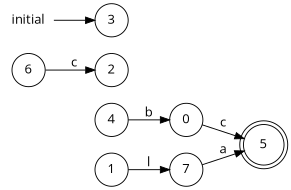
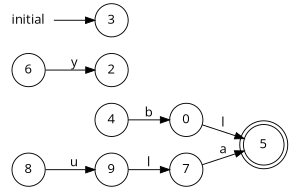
edge "6" -> "2": label "c" -> "y"
edge "0" -> "5": label "c" -> "l"
node "8": added
node "1": label "1" -> "9"
